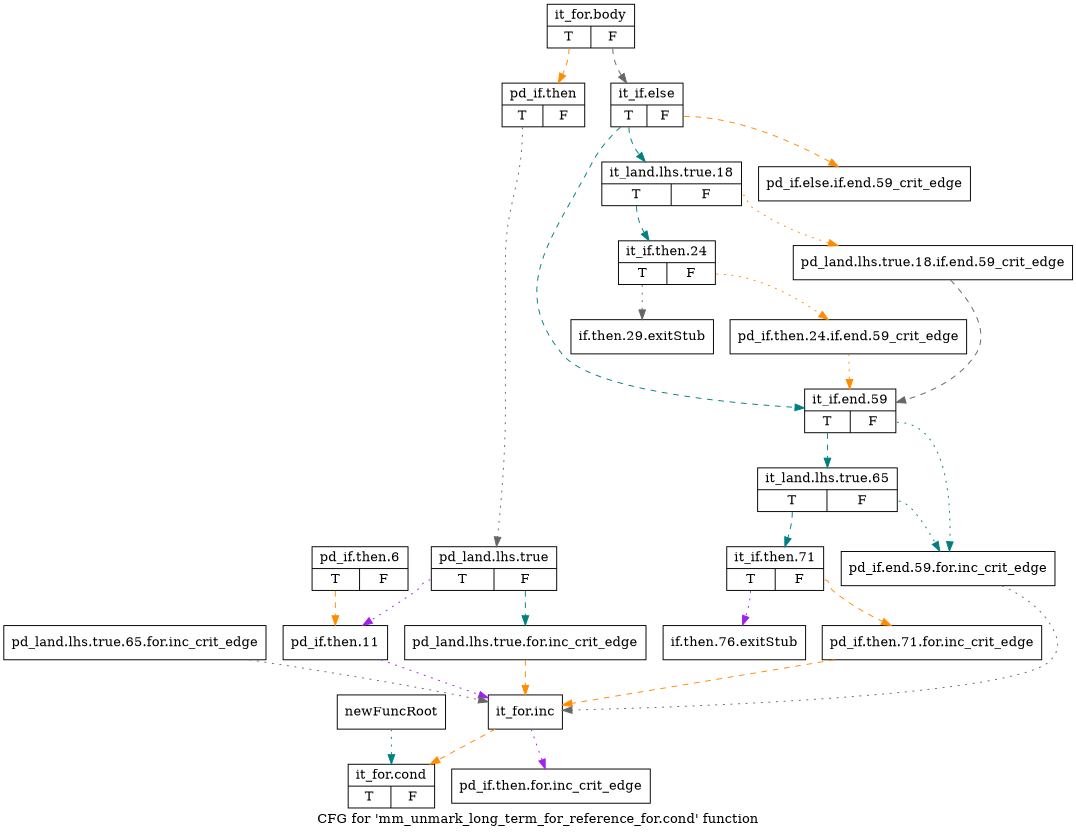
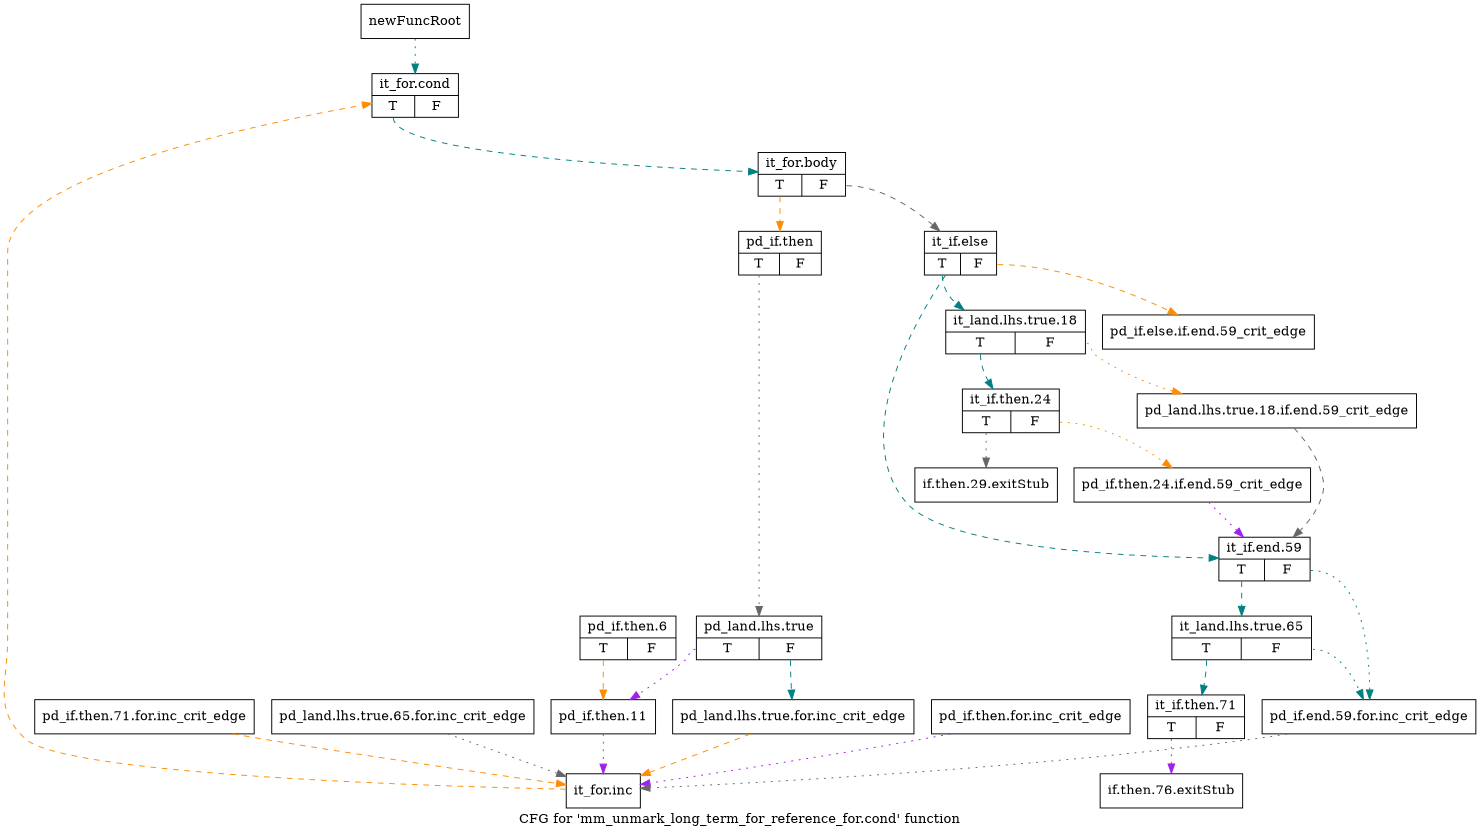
edge "it_for.cond" -> "it_for.body": added
edge "pd_if.then.24.if.end.59_crit_edge" -> "it_if.end.59": color darkorange -> purple
edge "it_if.then.71" -> "pd_if.then.71.for.inc_crit_edge": removed
edge "it_for.inc" -> "pd_if.then.for.inc_crit_edge": reversed
